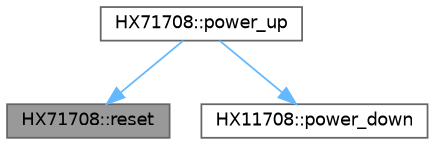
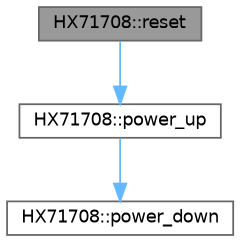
edge "HX71708::power_up" -> "HX71708::reset": reversed
node "HX11708::power_down": label "HX11708::power_down" -> "HX71708::power_down"
